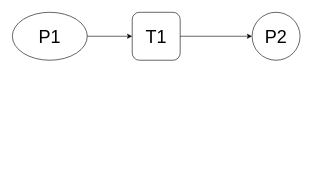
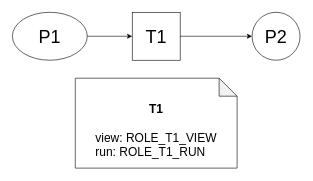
node "T1": shape rounded rectangle -> rectangle
node "T1 view: ROLE_T1_VIEW run: ROLE_T1_RUN": added
